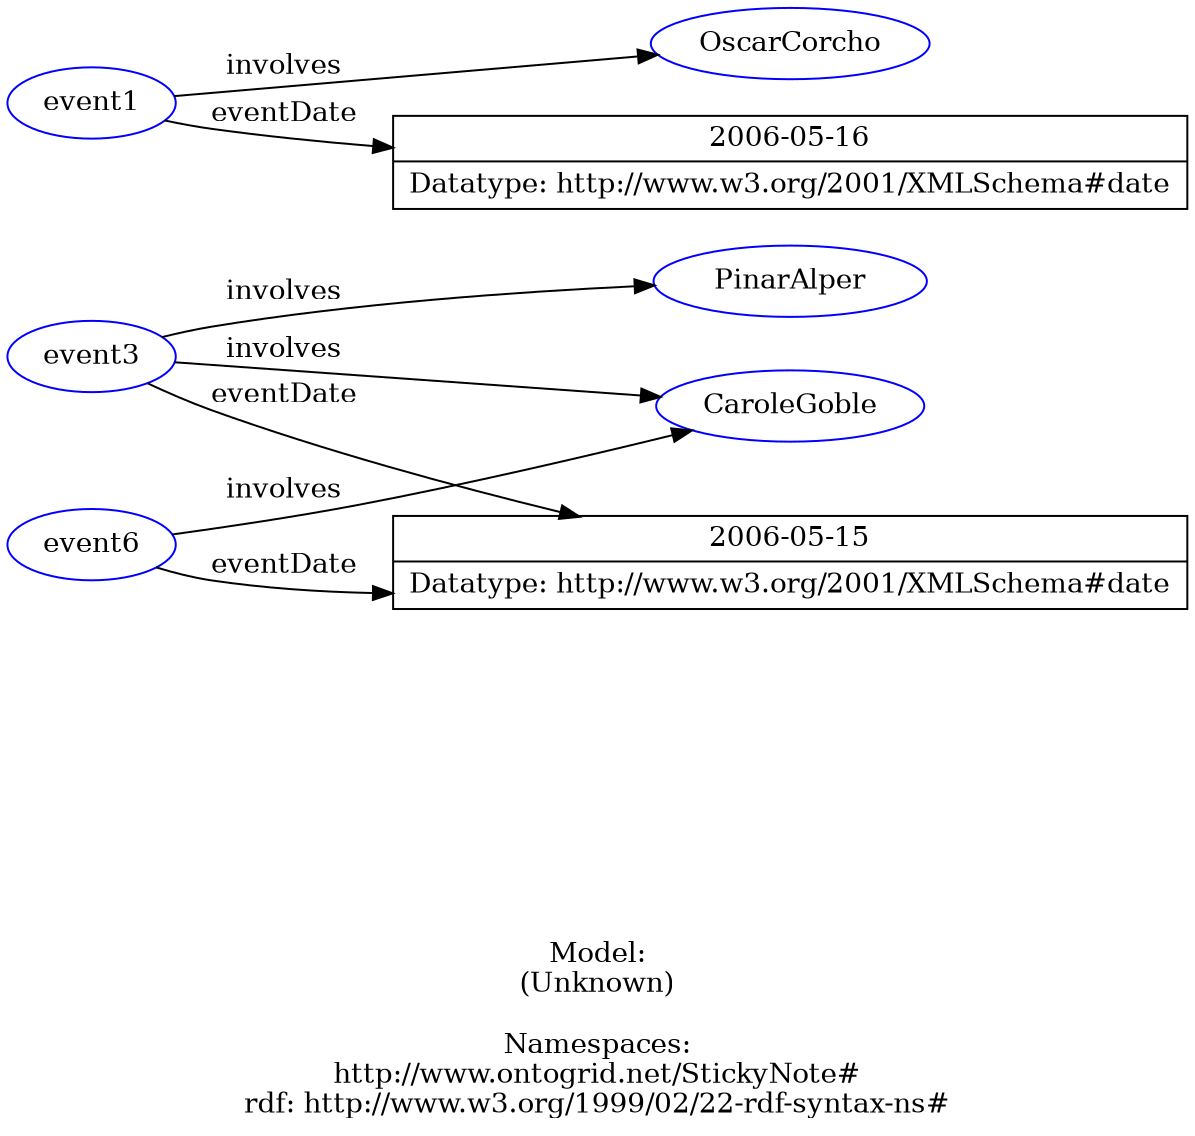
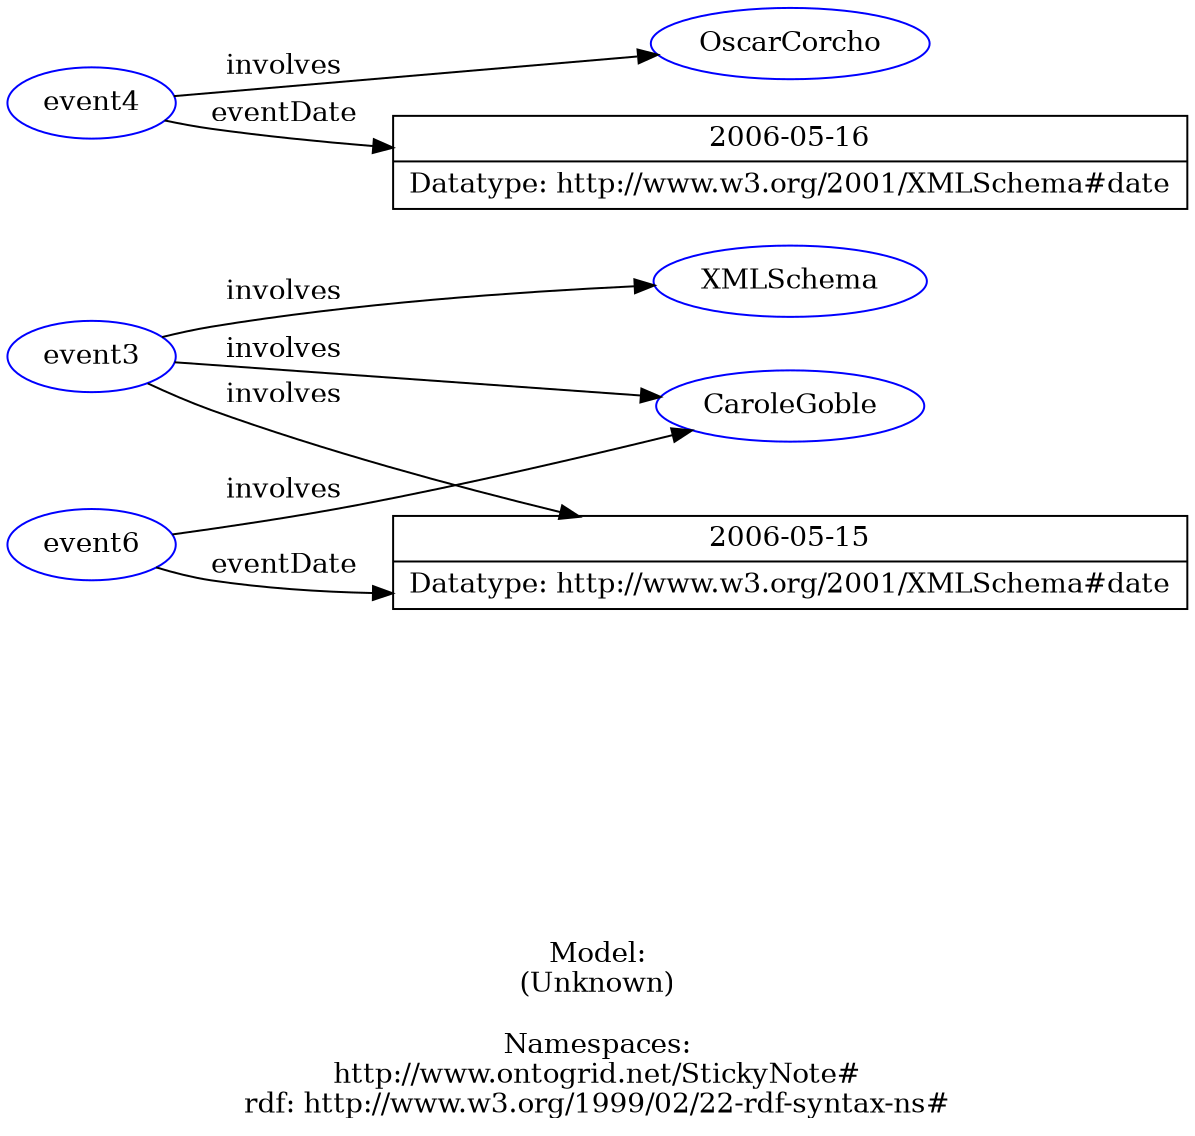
node "event1": label "event1" -> "event4"
node "PinarAlper": label "PinarAlper" -> "XMLSchema"
edge "event3" -> "2006-05-15": label "eventDate" -> "involves"
